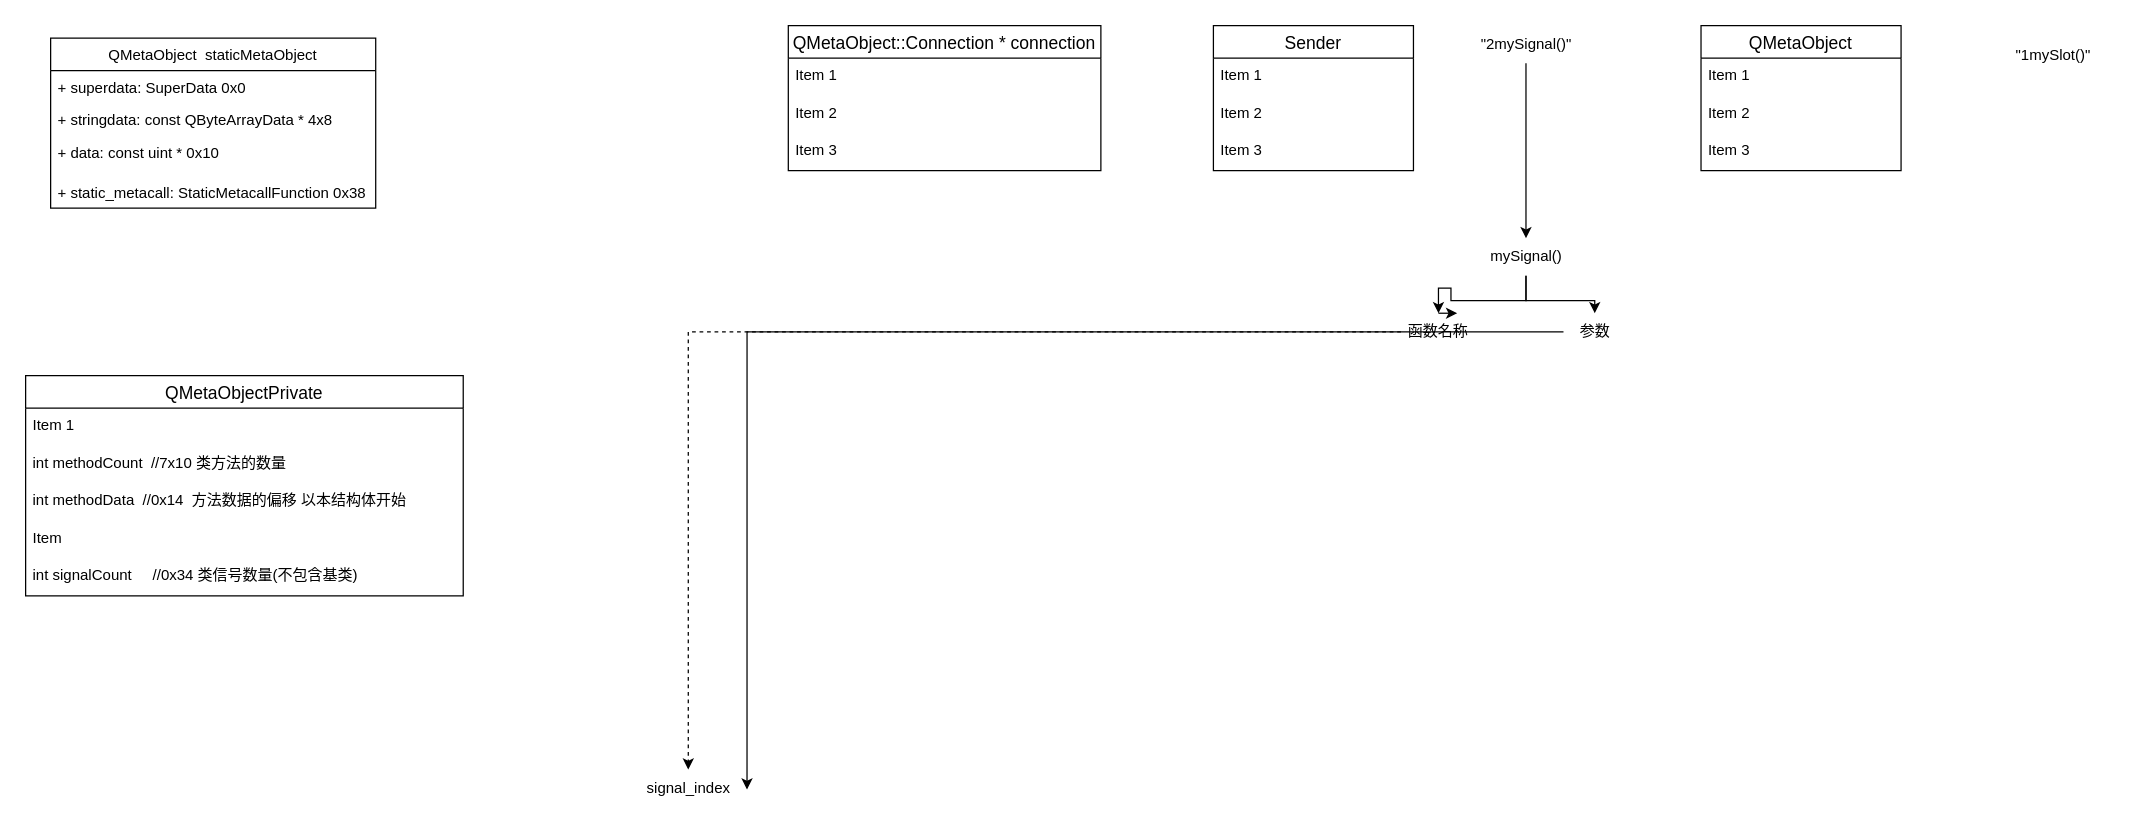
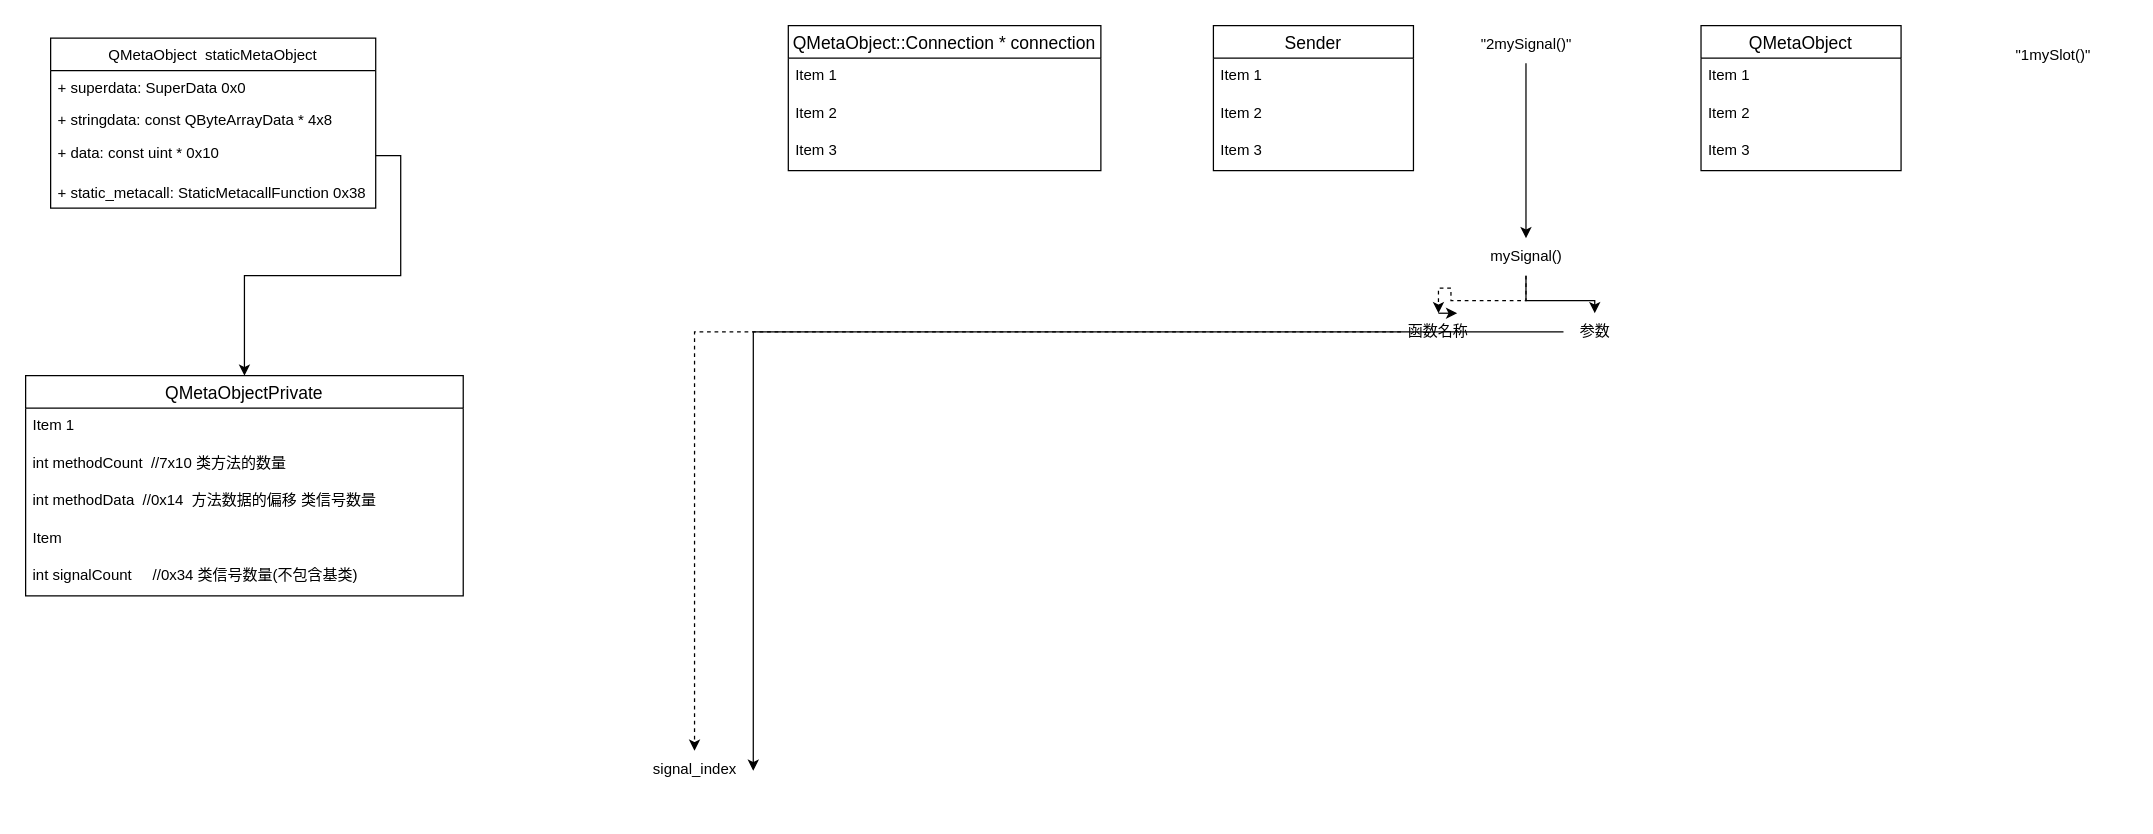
edge "+ data: const uint * 0x10" -> "QMetaObjectPrivate": added
edge "mySignal()" -> "函数名称": style solid -> dashed
node "int methodData //0x14 方法数据的偏移 以本结构体开始": label "int methodData //0x14 方法数据的偏移 以本结构体开始" -> "int methodData //0x14 方法数据的偏移 类信号数量"
node "signal_index": moved (688, 788) -> (694, 769)
